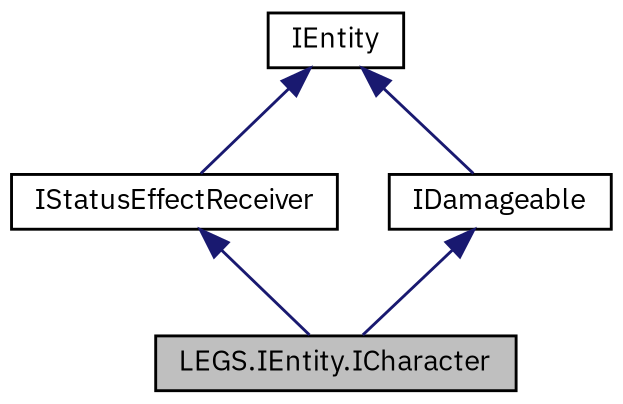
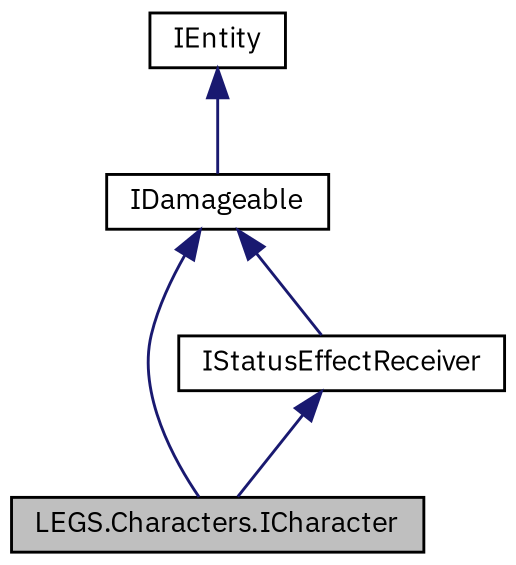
edge "IStatusEffectReceiver" -> "IEntity": now "IStatusEffectReceiver" -> "IDamageable"
node "LEGS.IEntity.ICharacter": label "LEGS.IEntity.ICharacter" -> "LEGS.Characters.ICharacter"
